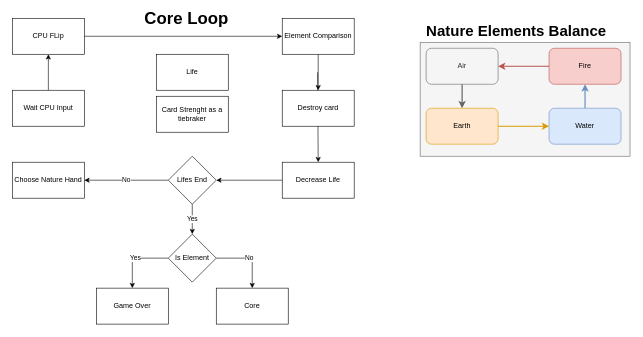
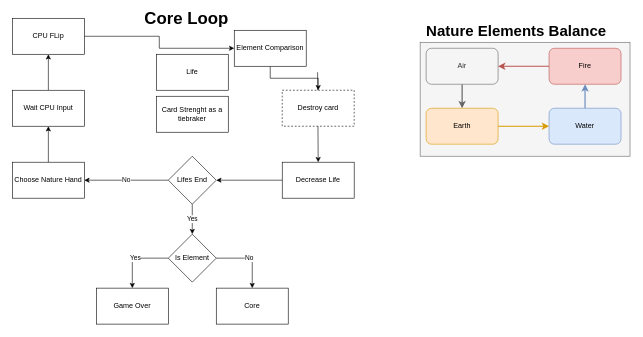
node "Element Comparison": moved (318, 36) -> (270, 48)
node "Destroy card": style solid -> dashed
edge "Choose Nature Hand" -> "Wait CPU Input": added
